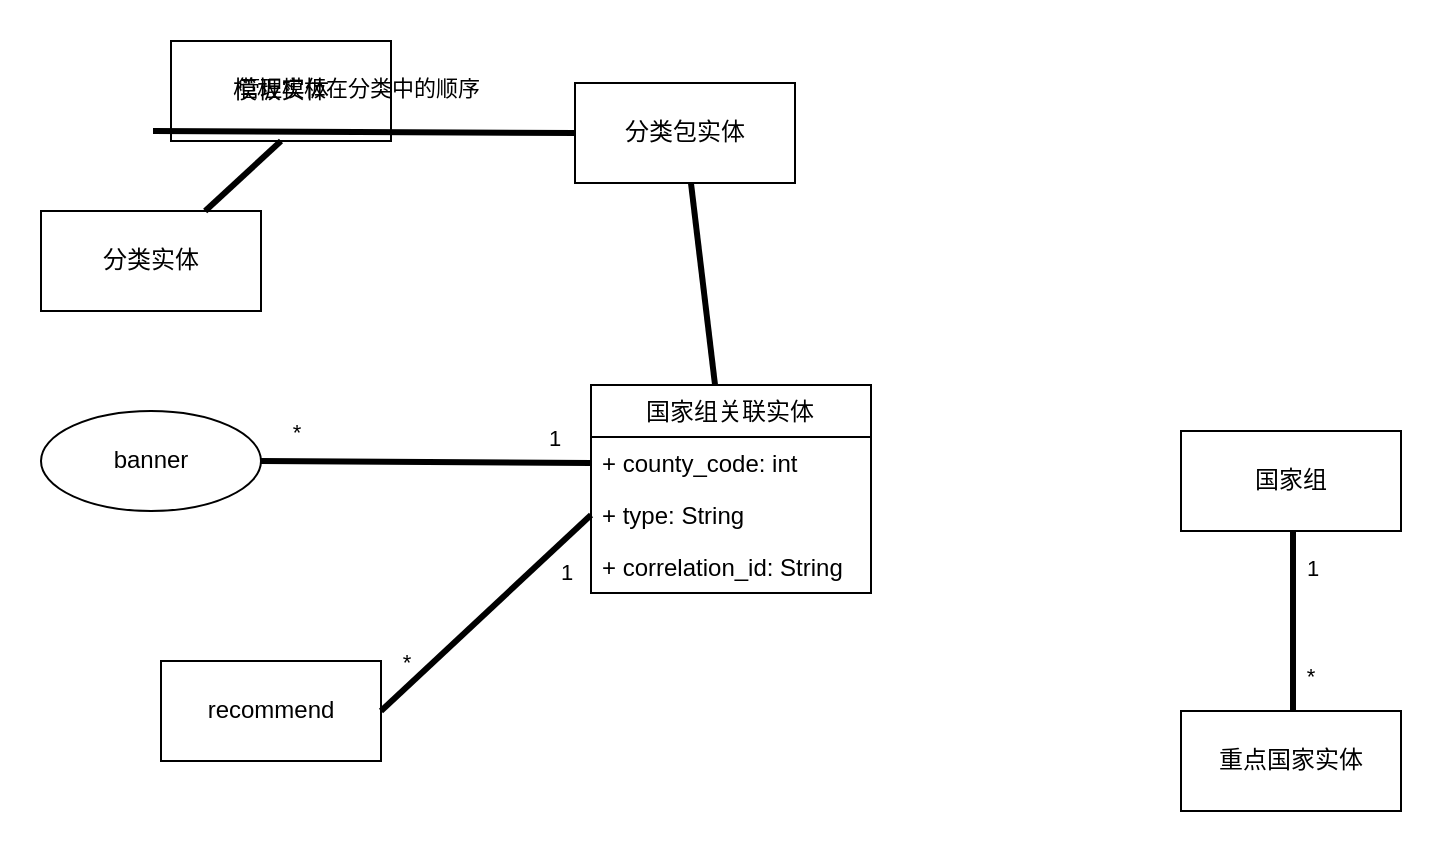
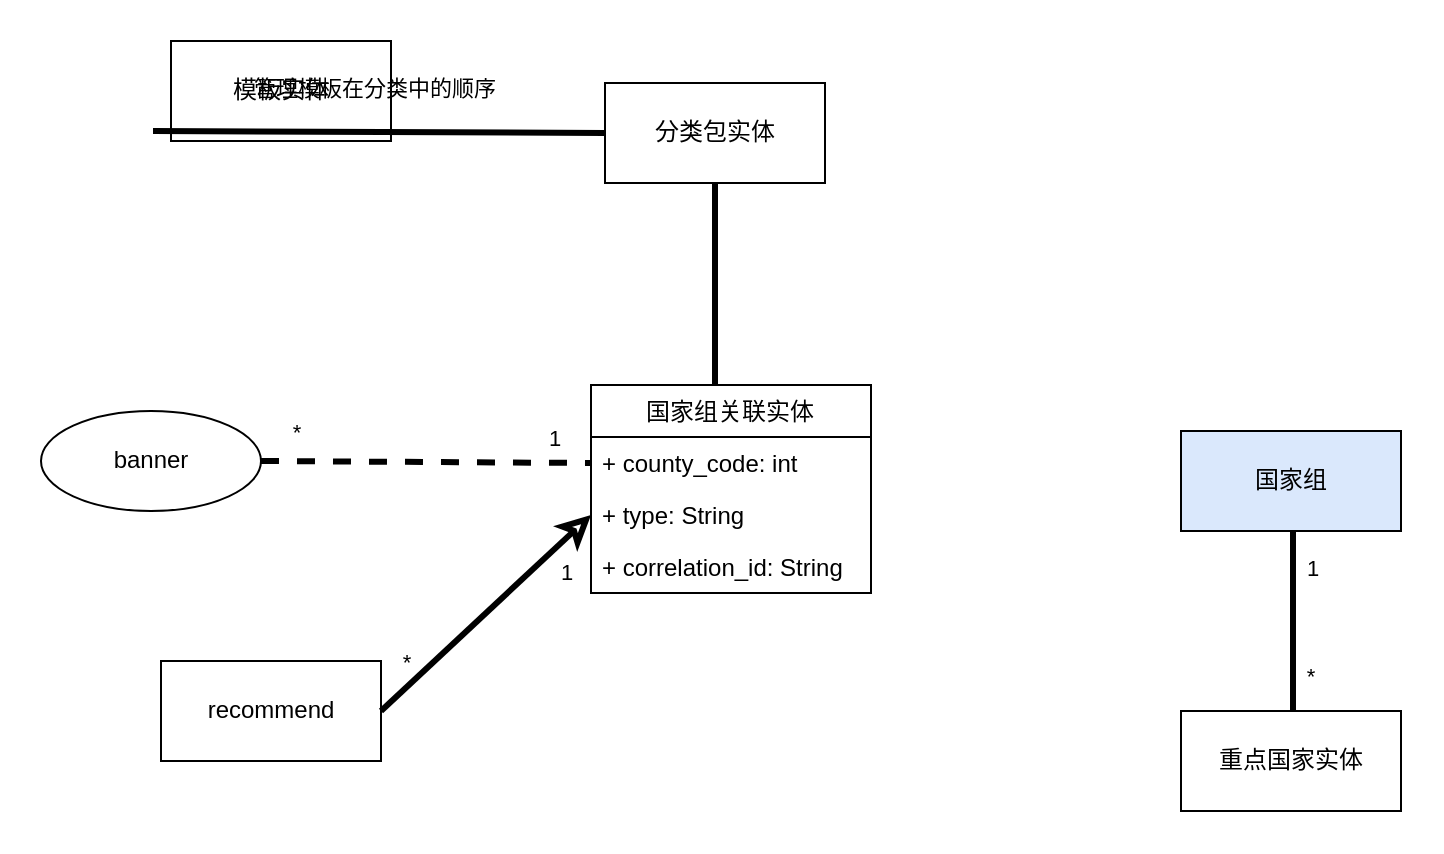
node "分类包实体": moved (685, 133) -> (715, 133)
edge "模板实体" -- "分类实体": removed
node "分类实体": removed
edge "banner" -- "+ county_code: int": style solid -> dashed
node "国家组": fillcolor #ffffff -> #dae8fc
edge "+ type: String" -- "recommend": arrowhead none -> classic
